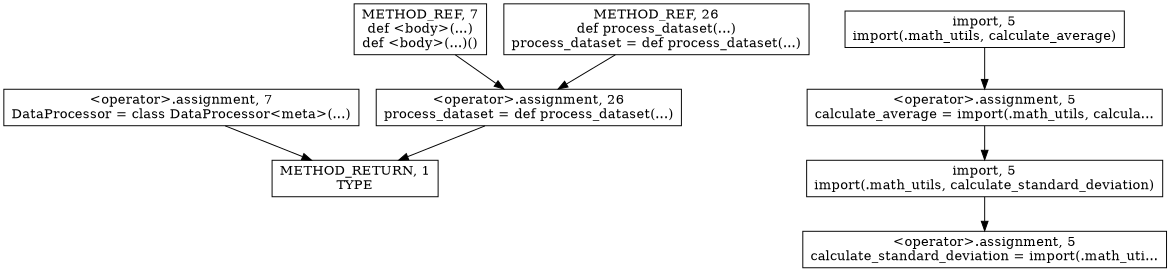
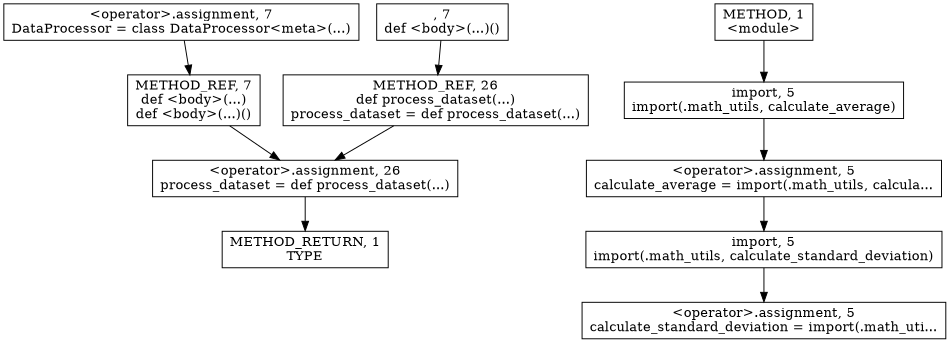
node ", 7": added
node "METHOD, 1": added
edge "<operator>.assignment, 7" -> "METHOD_RETURN, 1": now "<operator>.assignment, 7" -> "METHOD_REF, 7"
